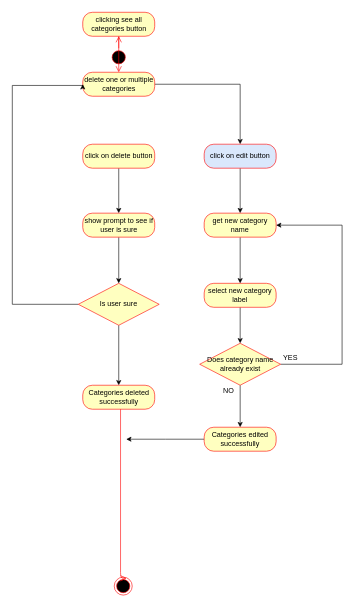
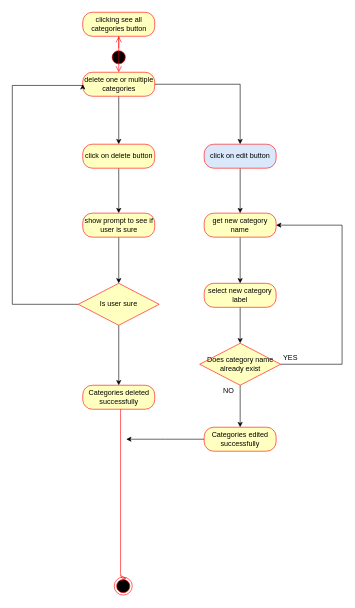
edge "delete one or multiple categories" -> "click on delete button": added
